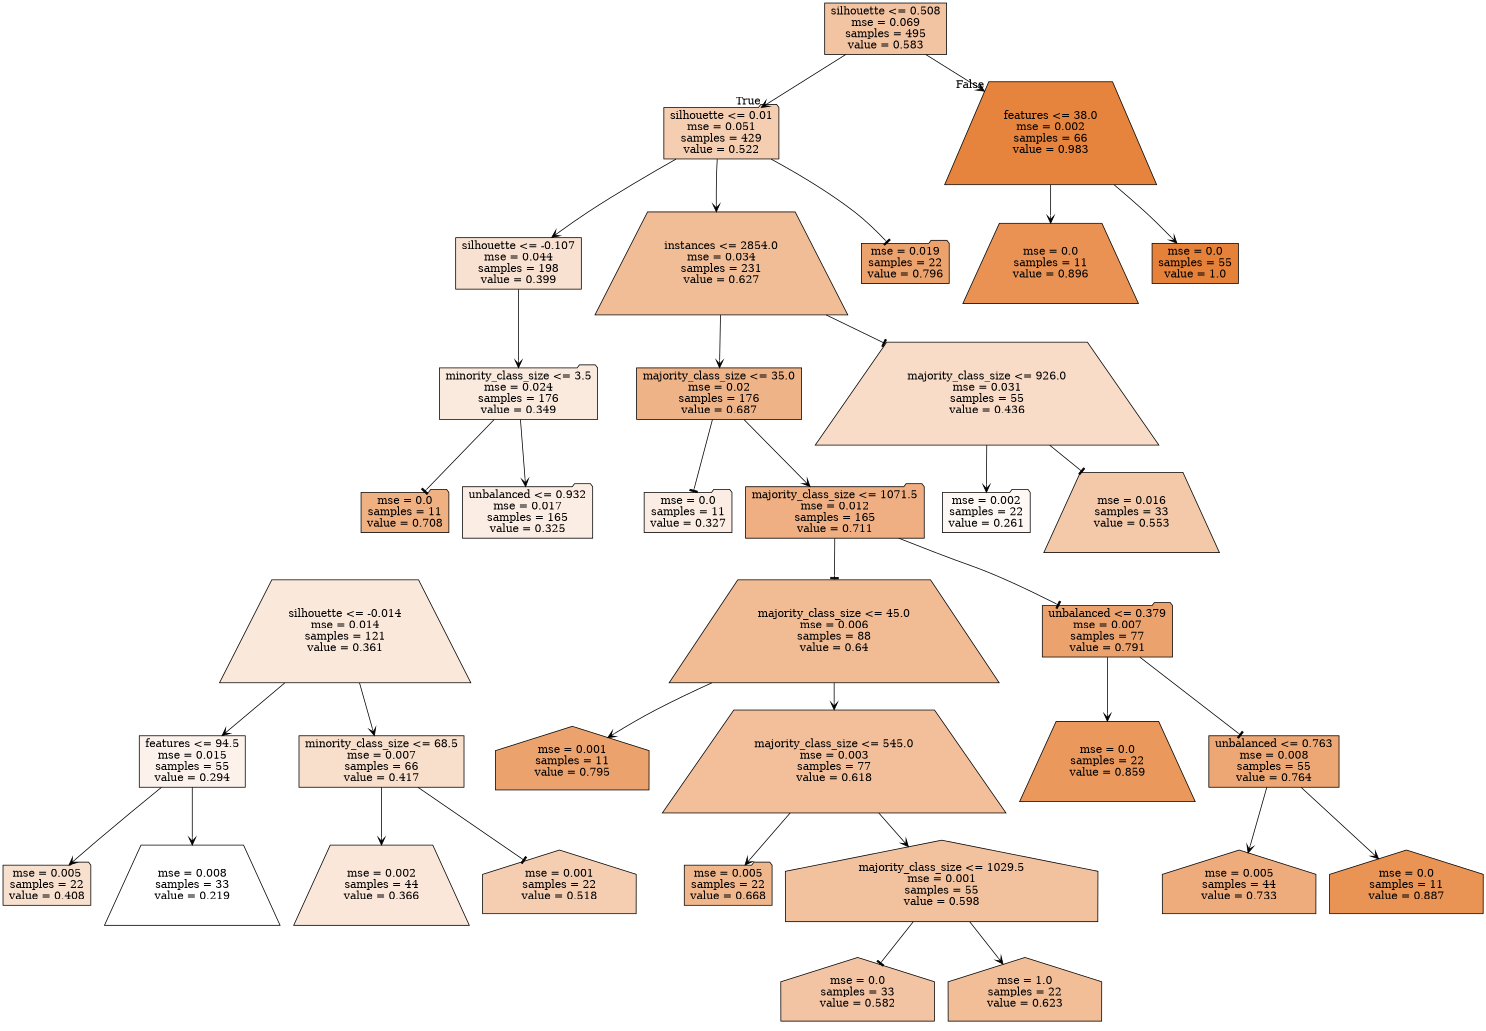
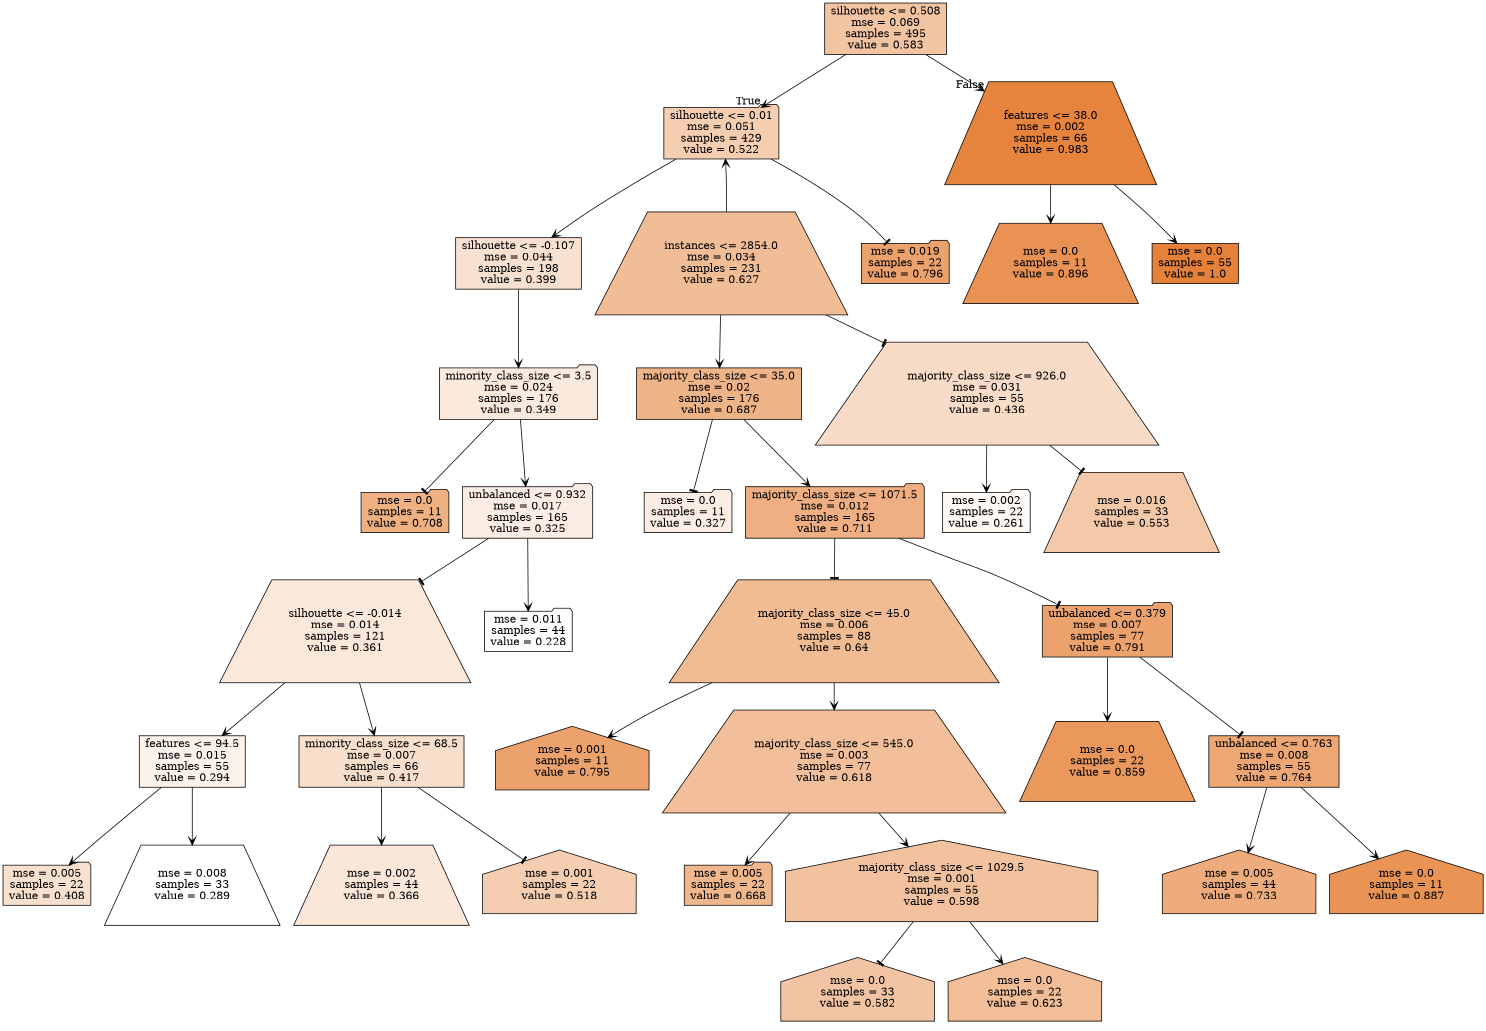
edge "silhouette <= 0.01 mse = 0.051 samples = 429 value = 0.522" -> "instances <= 2854.0 mse = 0.034 samples = 231 value = 0.627": reversed
edge "unbalanced <= 0.932 mse = 0.017 samples = 165 value = 0.325" -> "silhouette <= -0.014 mse = 0.014 samples = 121 value = 0.361": added
node "mse = 0.011 samples = 44 value = 0.228": added
node "mse = 0.008 samples = 33 value = 0.219": label "mse = 0.008 samples = 33 value = 0.219" -> "mse = 0.008 samples = 33 value = 0.289"
node "mse = 1.0 samples = 22 value = 0.623": label "mse = 1.0 samples = 22 value = 0.623" -> "mse = 0.0 samples = 22 value = 0.623"
